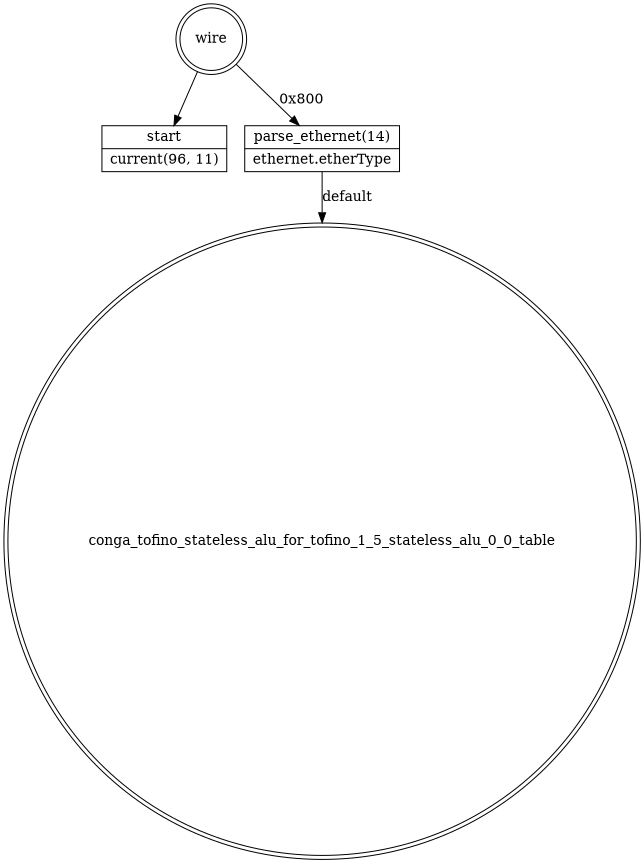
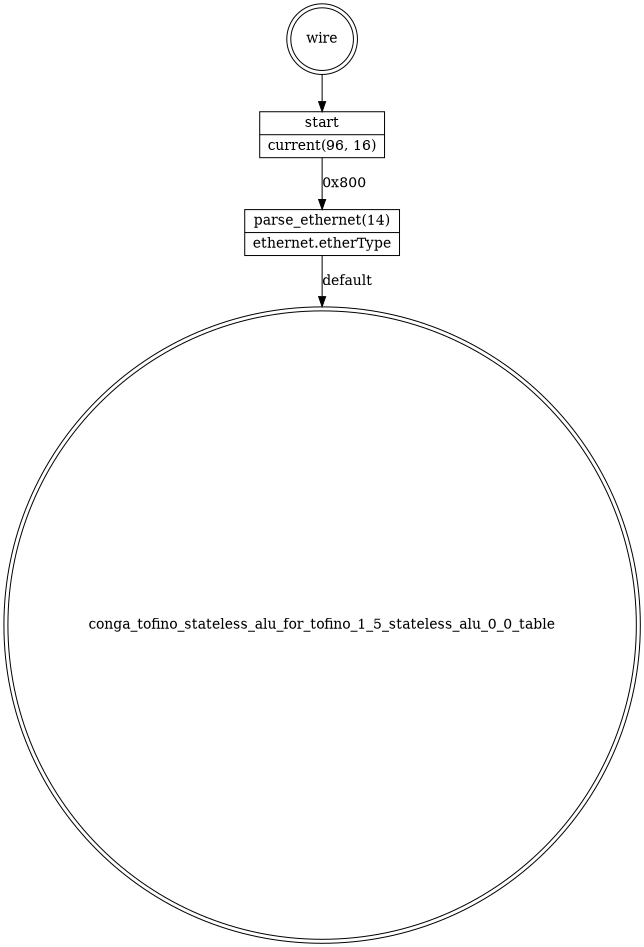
edge "wire" -> "parse_ethernet(14)": now "start" -> "parse_ethernet(14)"
node "start": text "current(96, 11)" -> "current(96, 16)"
